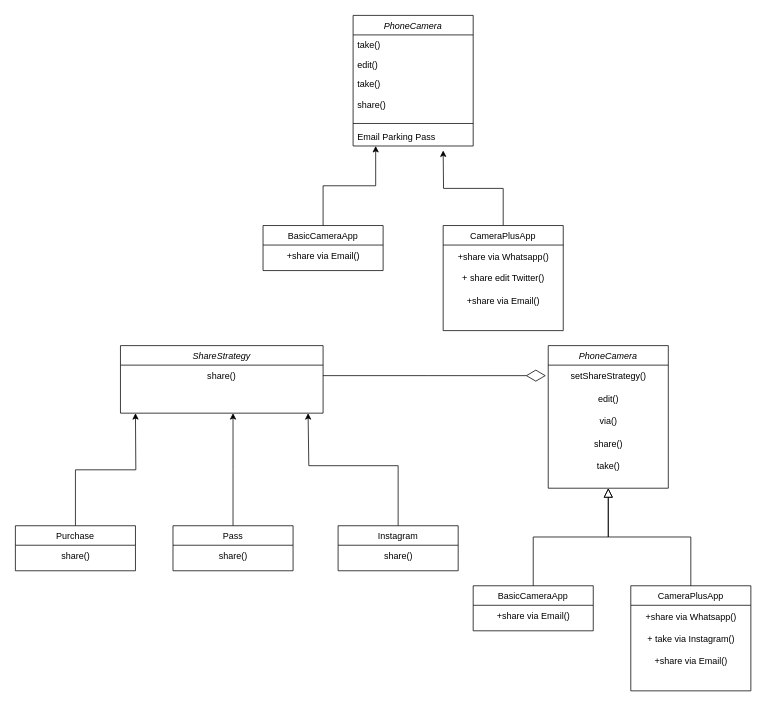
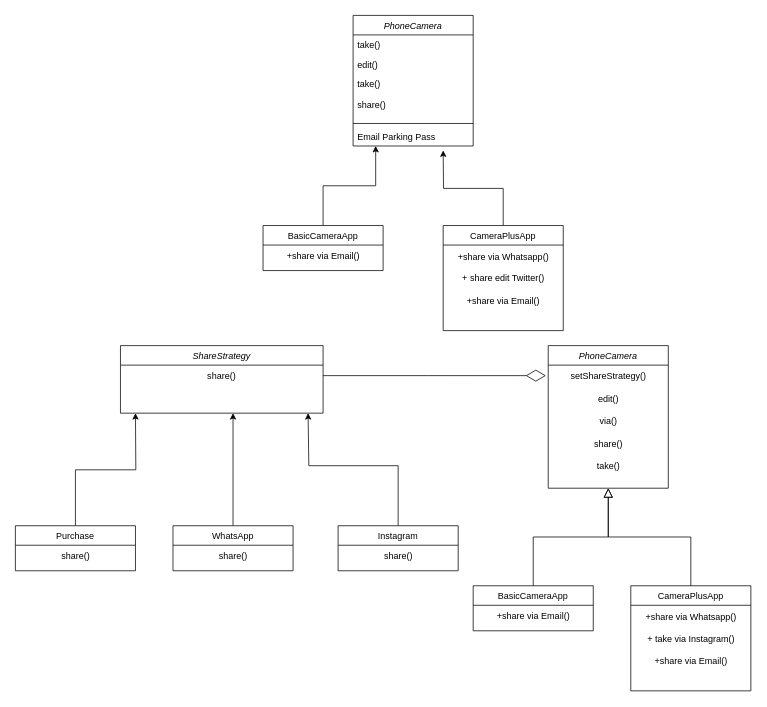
node "Pass": label "Pass" -> "WhatsApp"
